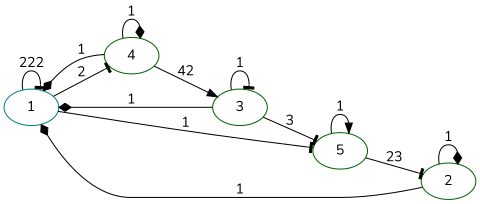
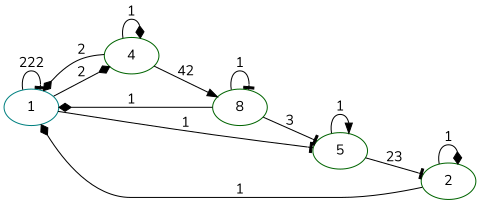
edge "4" -> "1": label "1" -> "2"
edge "1" -> "4": arrowhead tee -> diamond
node "3": label "3" -> "8"
